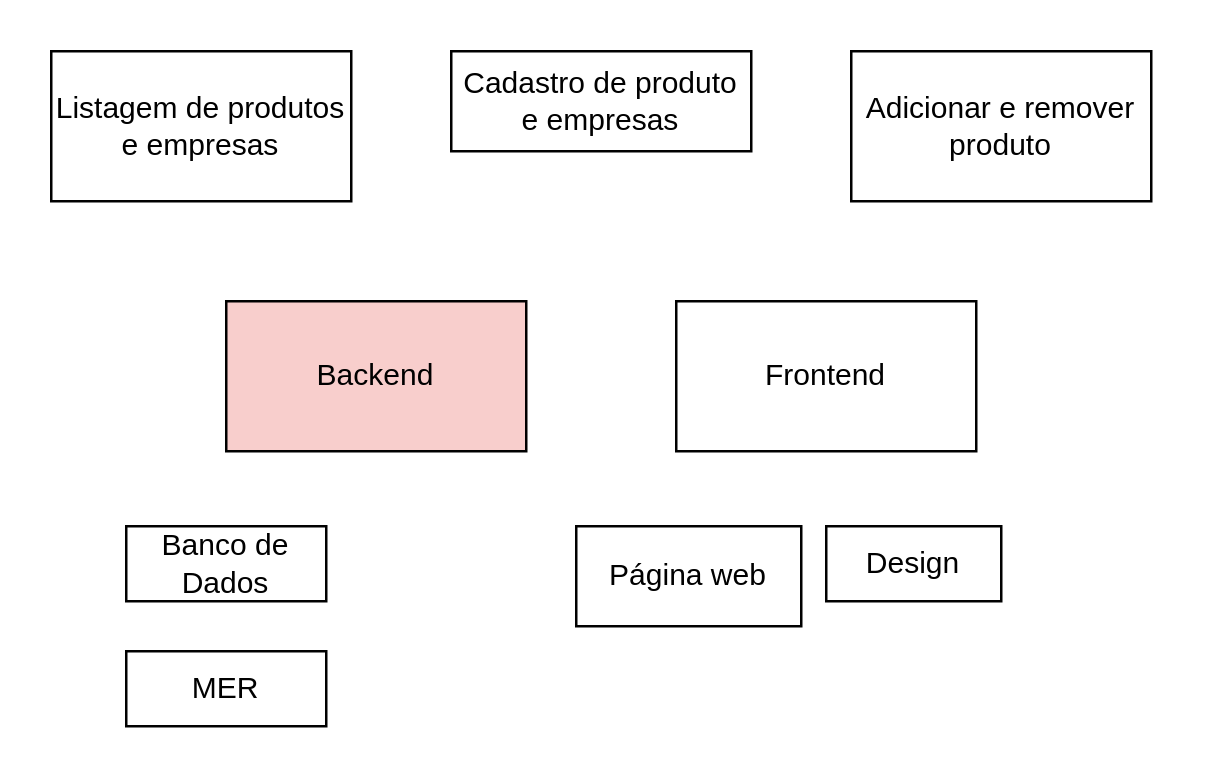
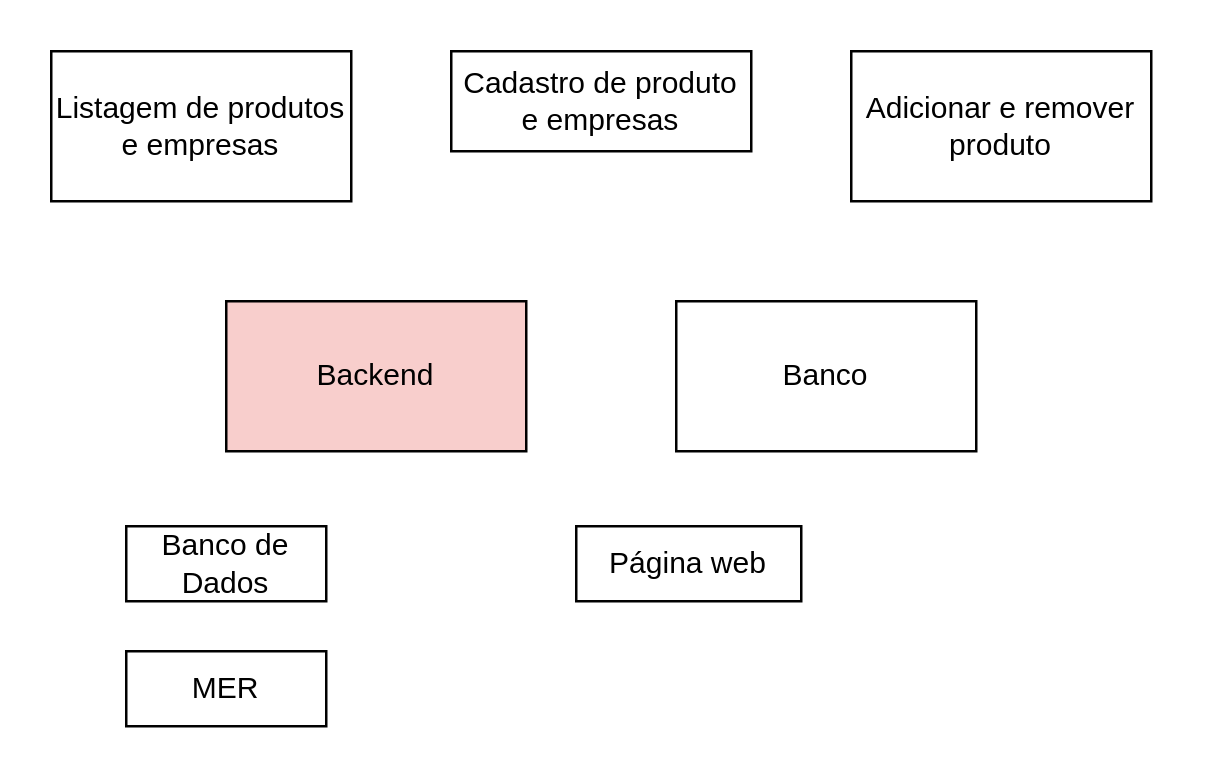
node "Frontend": label "Frontend" -> "Banco"
node "Design": removed
node "Página web": size 225x100 -> 225x75
